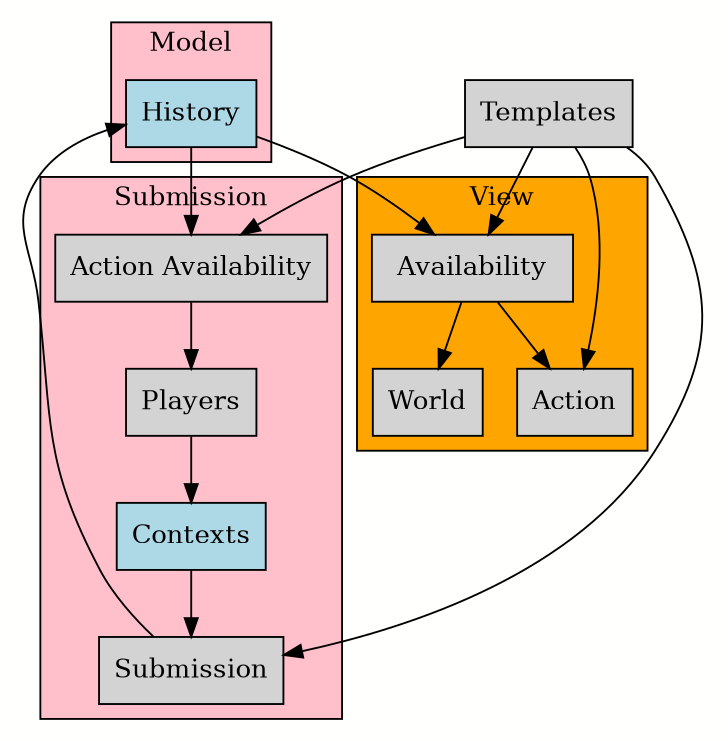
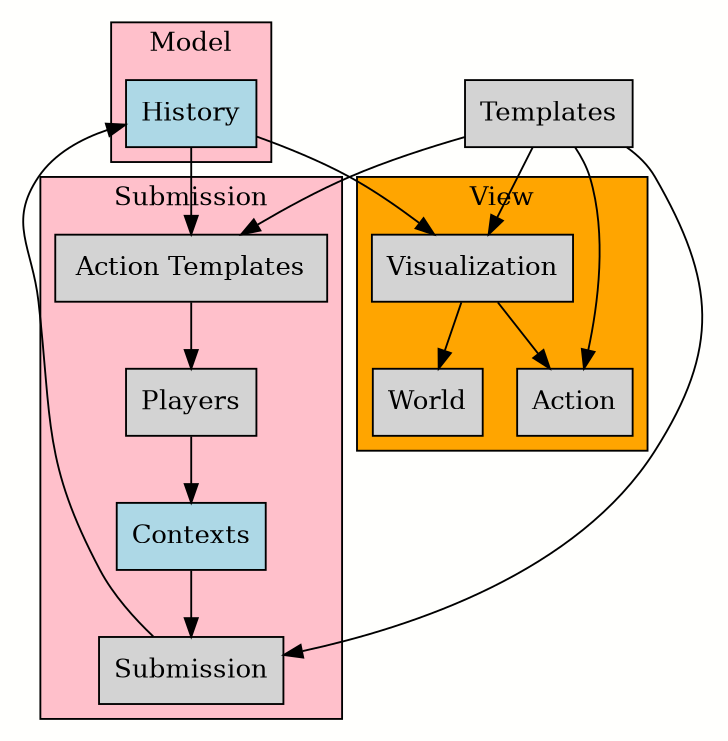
node "Action Availability": label "Action Availability" -> "Action Templates"
node "Availability": label "Availability" -> "Visualization"
